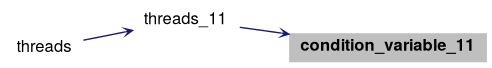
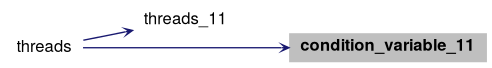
edge "threads_11" -> "condition_variable_11": now "threads" -> "condition_variable_11"
